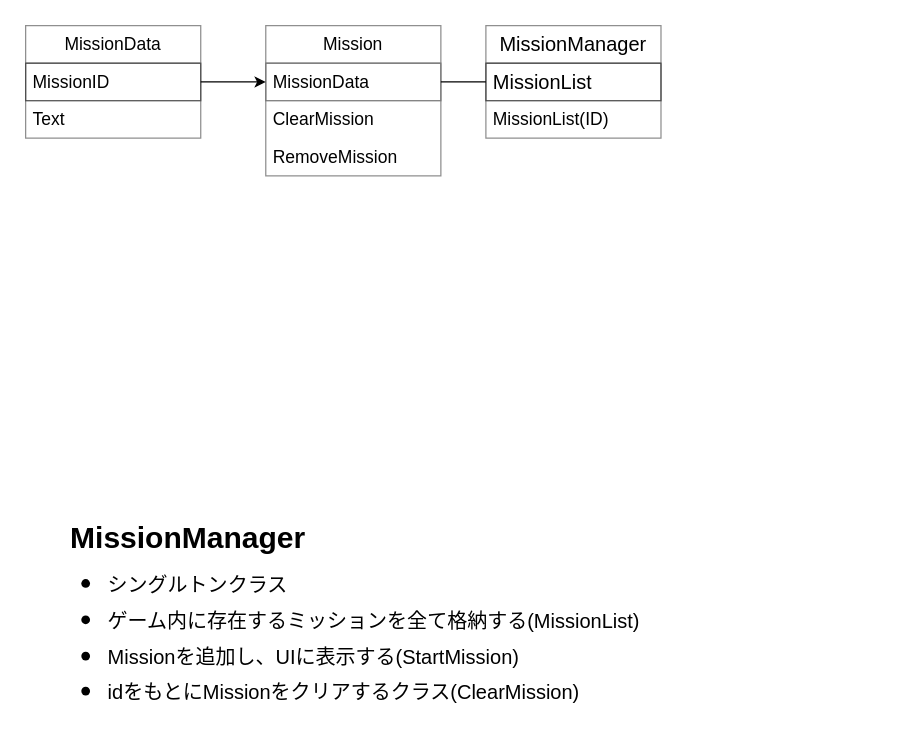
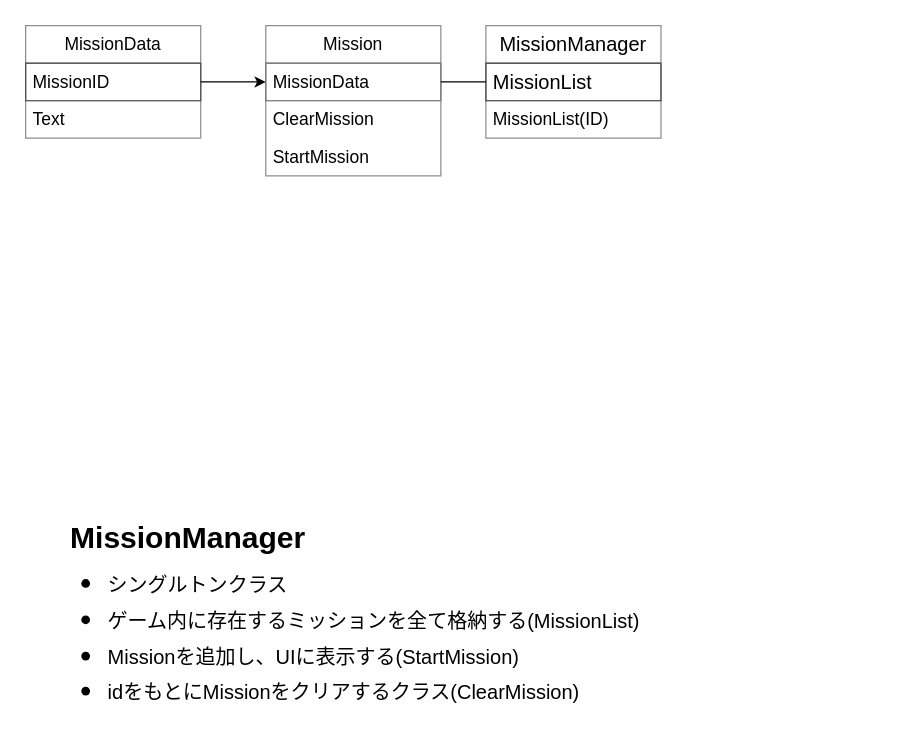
node "RemoveMission": label "RemoveMission" -> "StartMission"
